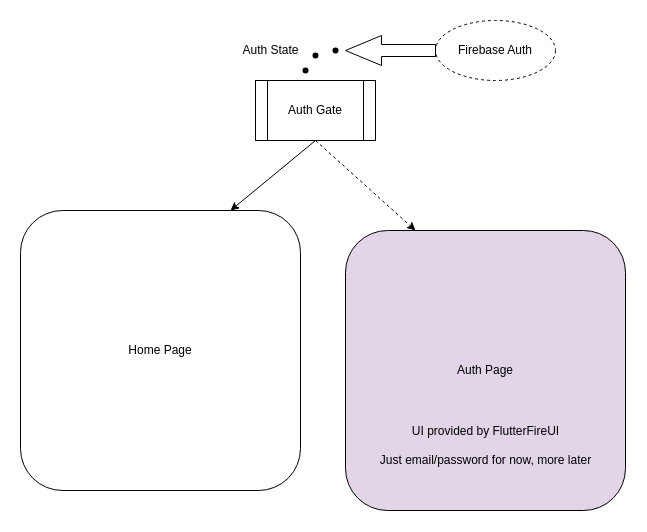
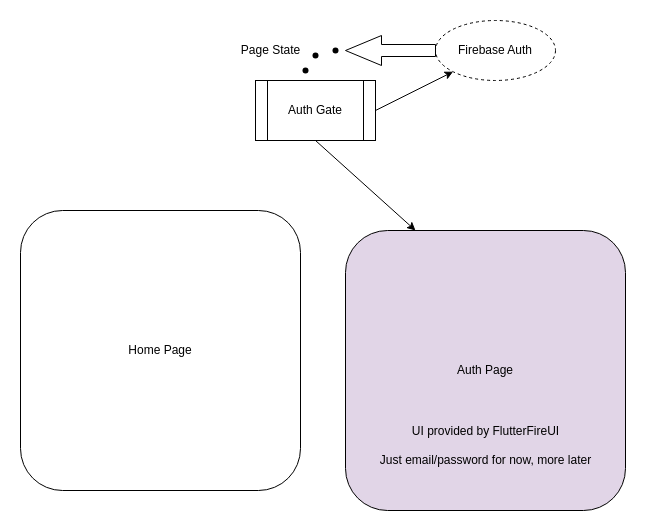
node "Auth State": label "Auth State" -> "Page State"
edge "Auth Gate" -> "Home Page": now "Auth Gate" -> "Firebase Auth"
edge "Auth Gate" -> "Auth Page": style dashed -> solid
